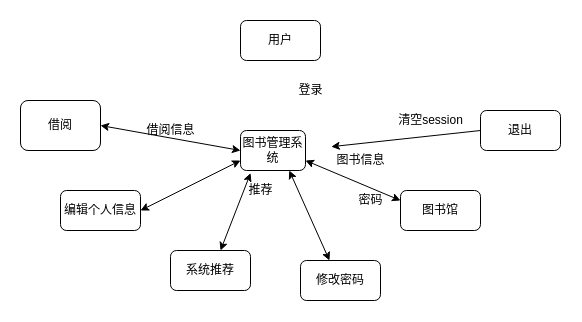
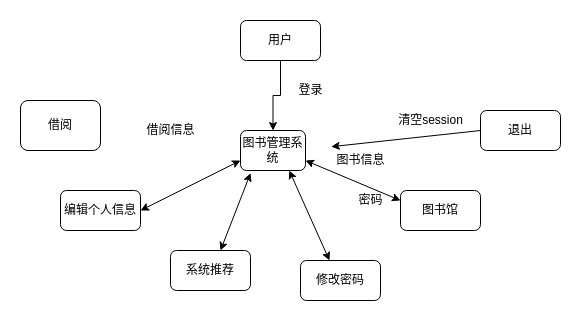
edge "用户" -> "图书管理系统": added
edge "借阅" -- "图书管理系统": removed
node "推荐": removed
